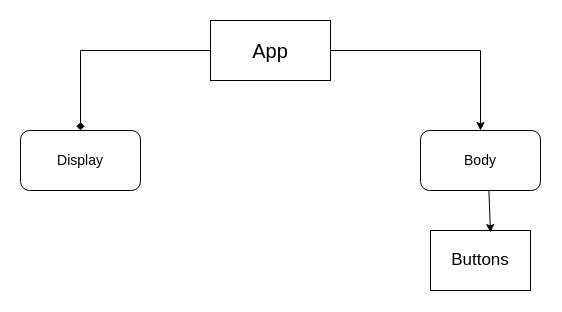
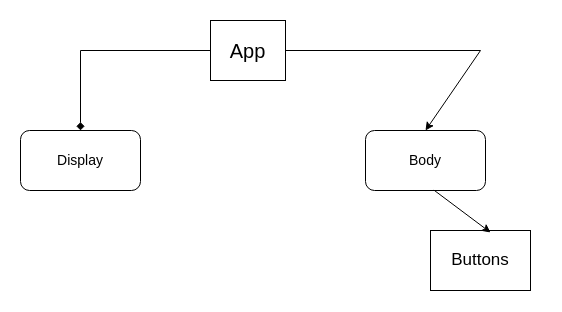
node "App": size 120x60 -> 75x60
node "Body": moved (481, 161) -> (426, 161)
